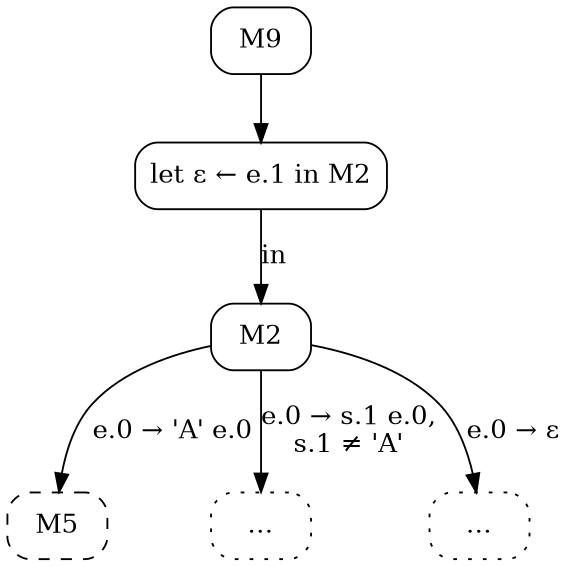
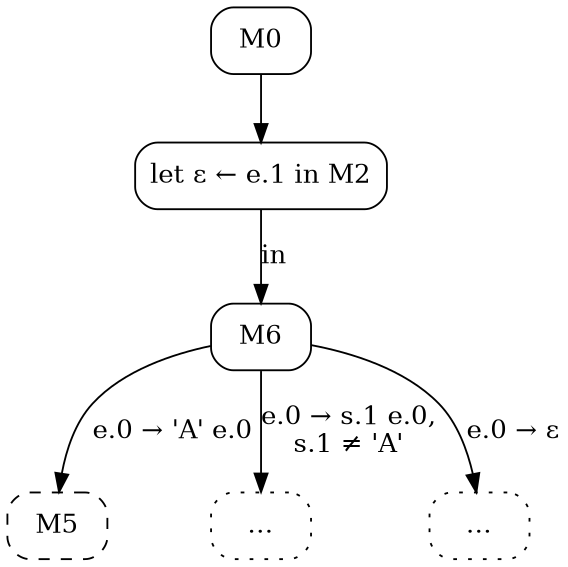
node "M9": label "M9" -> "M0"
node "M2": label "M2" -> "M6"
